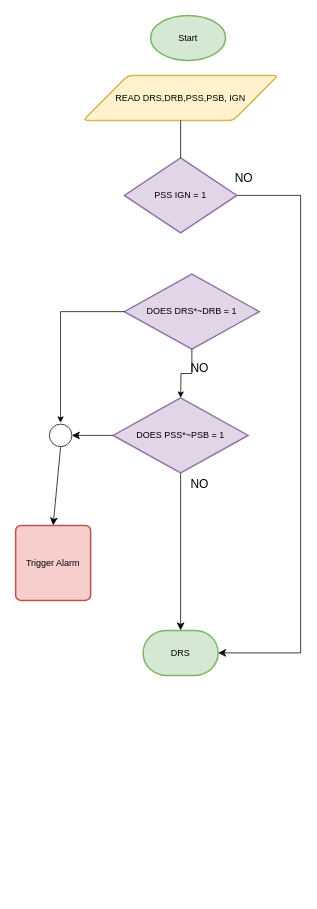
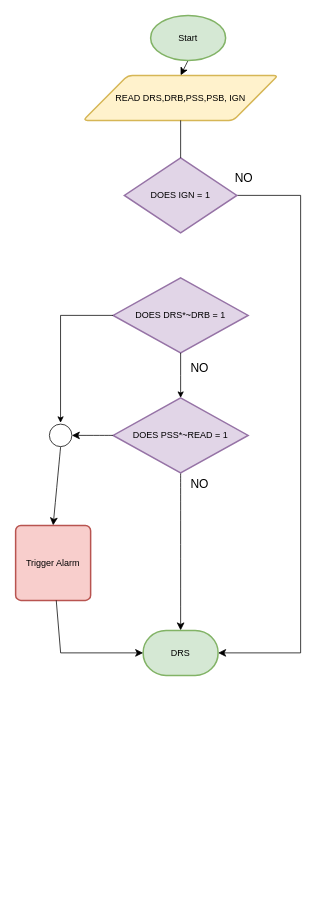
edge "Start" -> "READ DRS,DRB,PSS,PSB, IGN": added
node "PSS IGN = 1": label "PSS IGN = 1" -> "DOES IGN = 1"
node "DOES DRS*~DRB = 1": moved (192, 312) -> (180, 315)
node "DOES PSS*~PSB = 1": label "DOES PSS*~PSB = 1" -> "DOES PSS*~READ = 1"
edge "Trigger Alarm" -> "DRS": added
